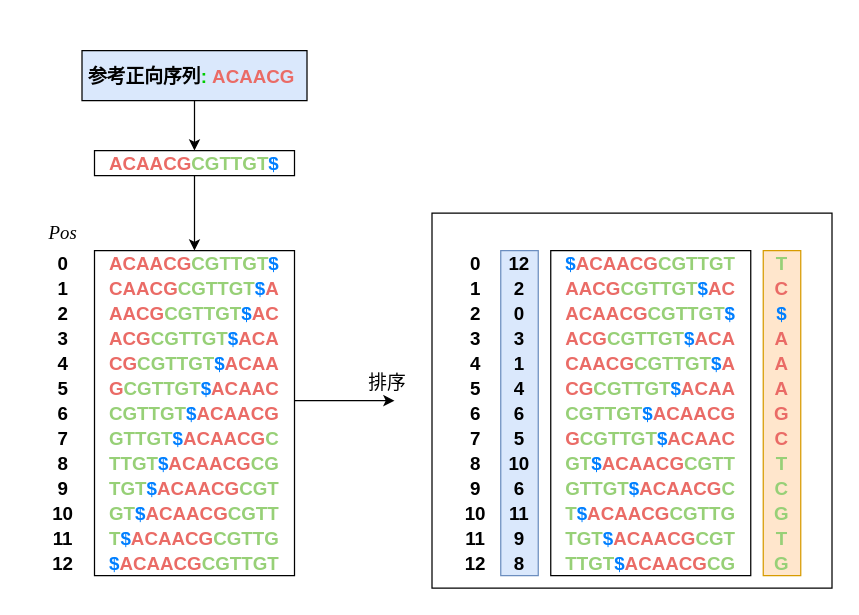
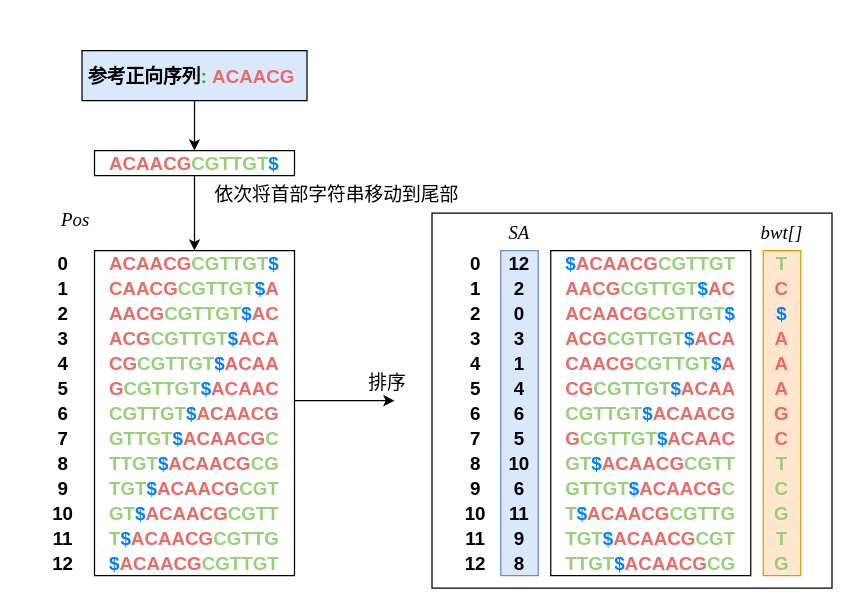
node "依次将首部字符串移动到尾部": added
node "Pos": moved (63, 232) -> (76, 219)
node "SA": added
node "bwt[]": added
